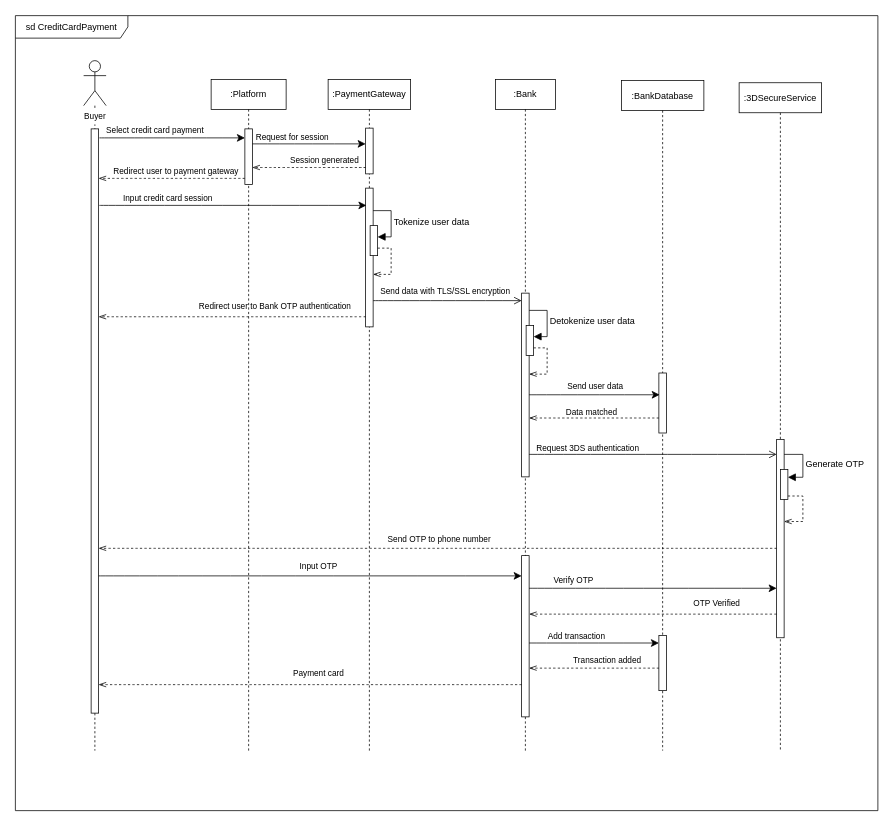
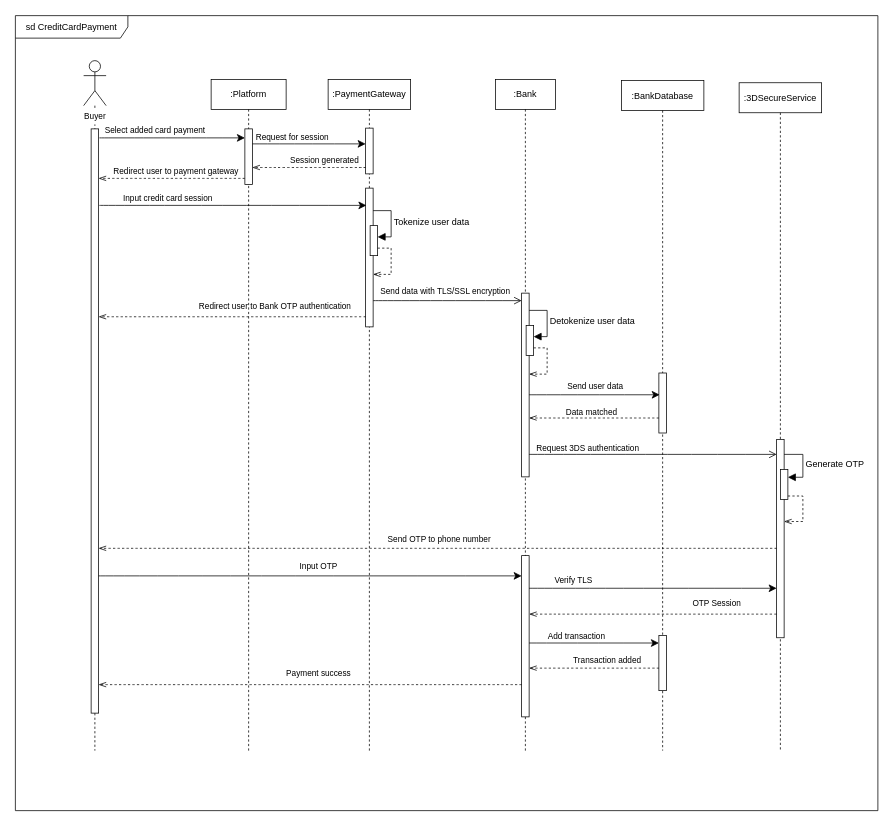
node "Select credit card payment": label "Select credit card payment" -> "Select added card payment"
node "Verify OTP": label "Verify OTP" -> "Verify TLS"
node "OTP Verified": label "OTP Verified" -> "OTP Session"
node "Payment card": label "Payment card" -> "Payment success"
